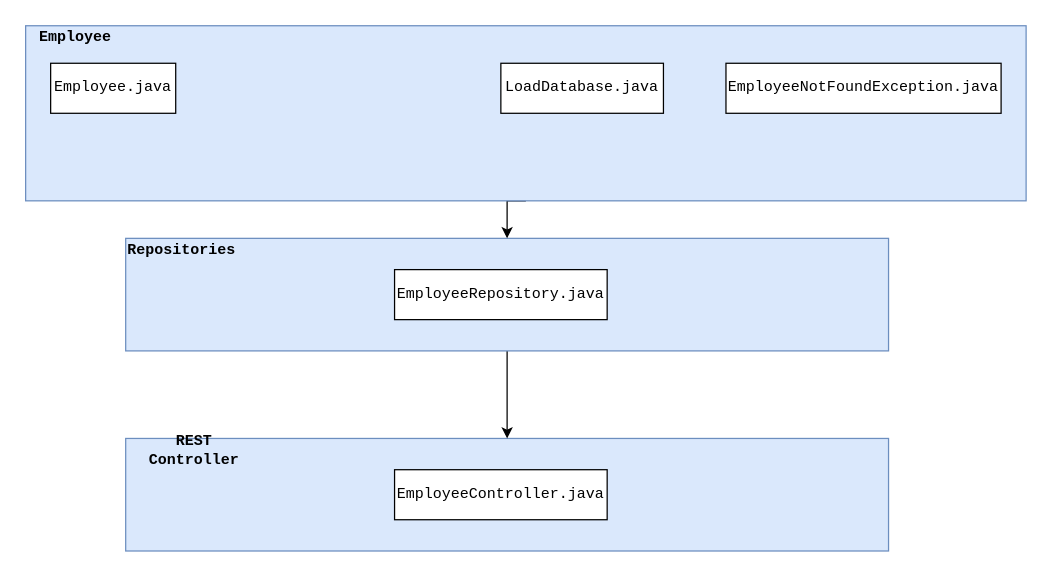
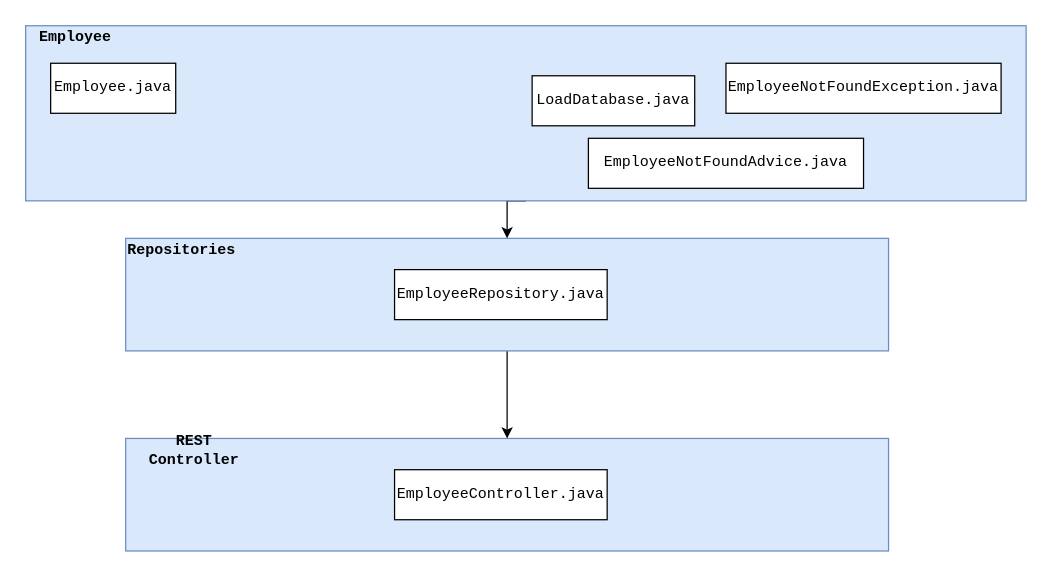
node "LoadDatabase.java": moved (582, 88) -> (613, 101)
node "EmployeeNotFoundAdvice.java": added
